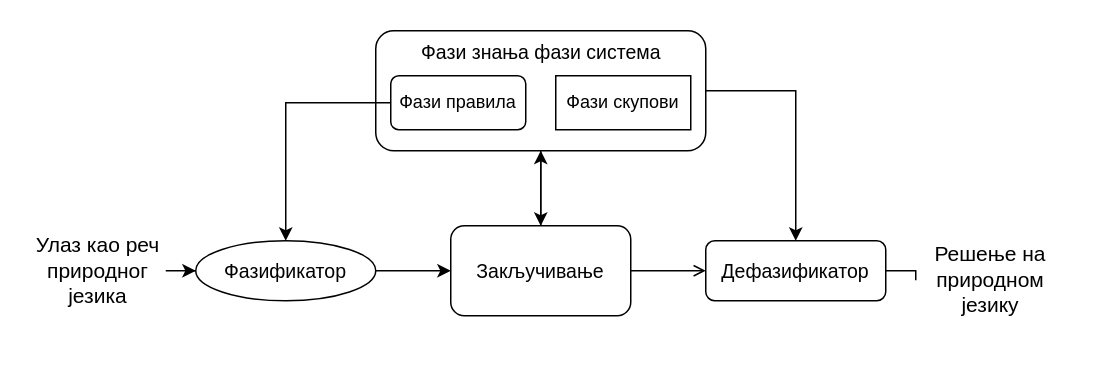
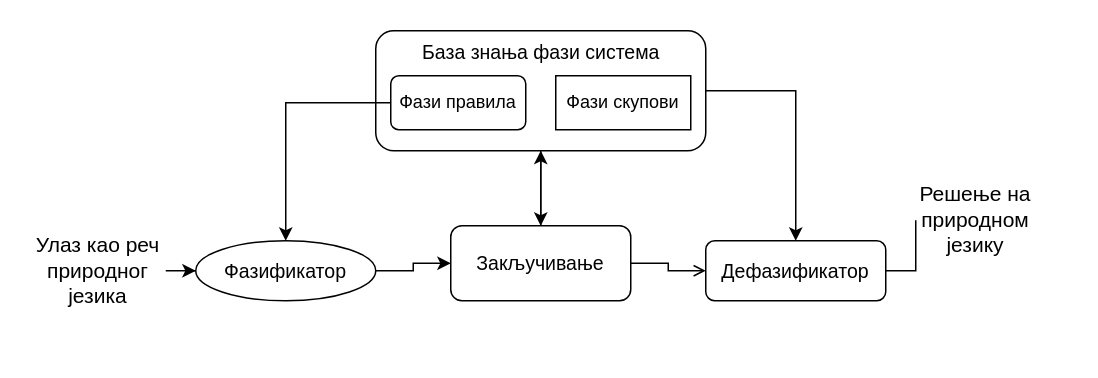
node "Фази знања фази система": label "Фази знања фази система" -> "База знања фази система"
node "Закључивање": size 180x90 -> 180x75
node "Решење на природном језику": moved (991, 280) -> (976, 220)
